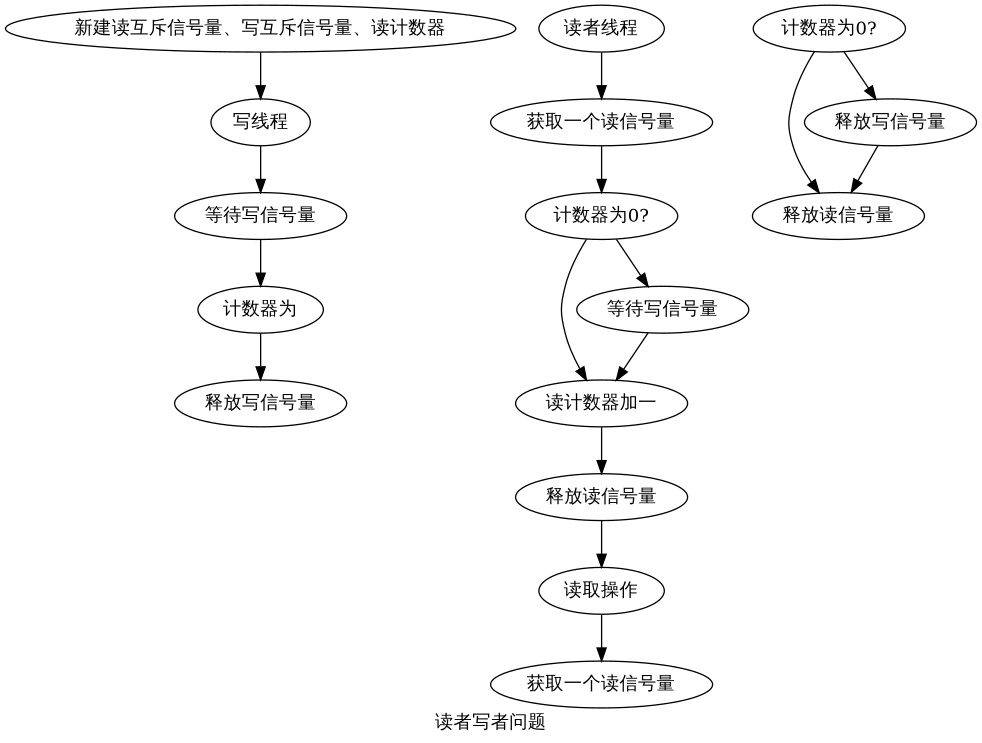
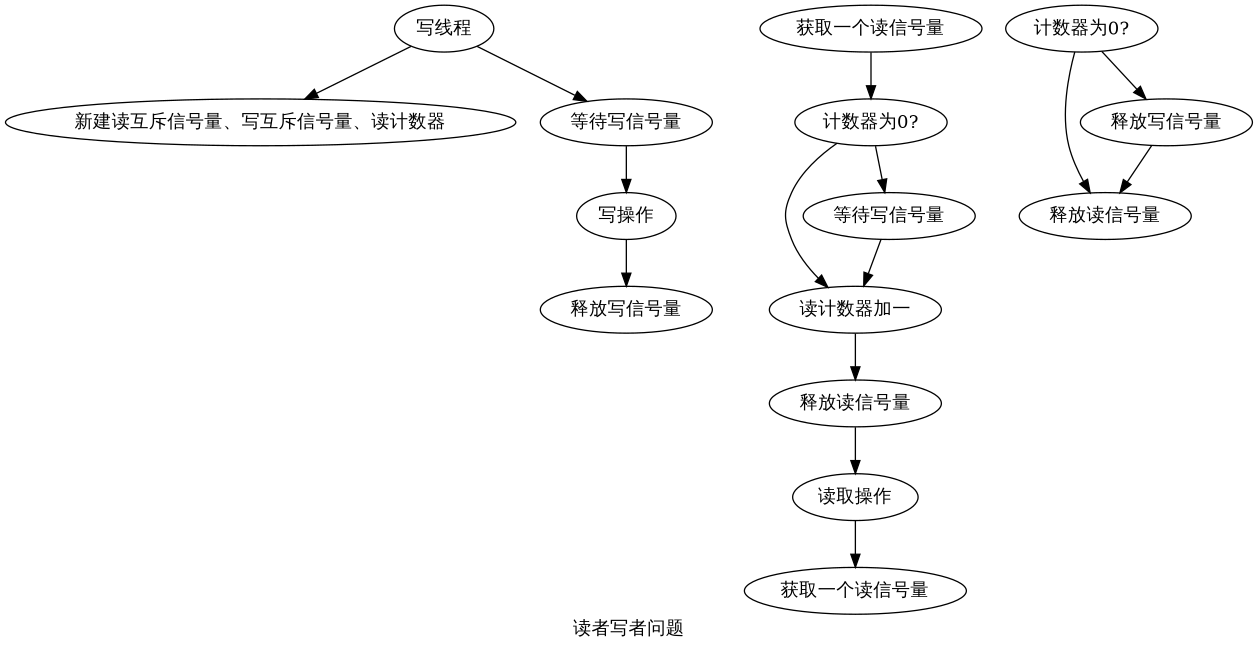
node "读者线程": removed
edge "新建读互斥信号量、写互斥信号量、读计数器" -> "写线程": reversed
node "计数器为": label "计数器为" -> "写操作"
